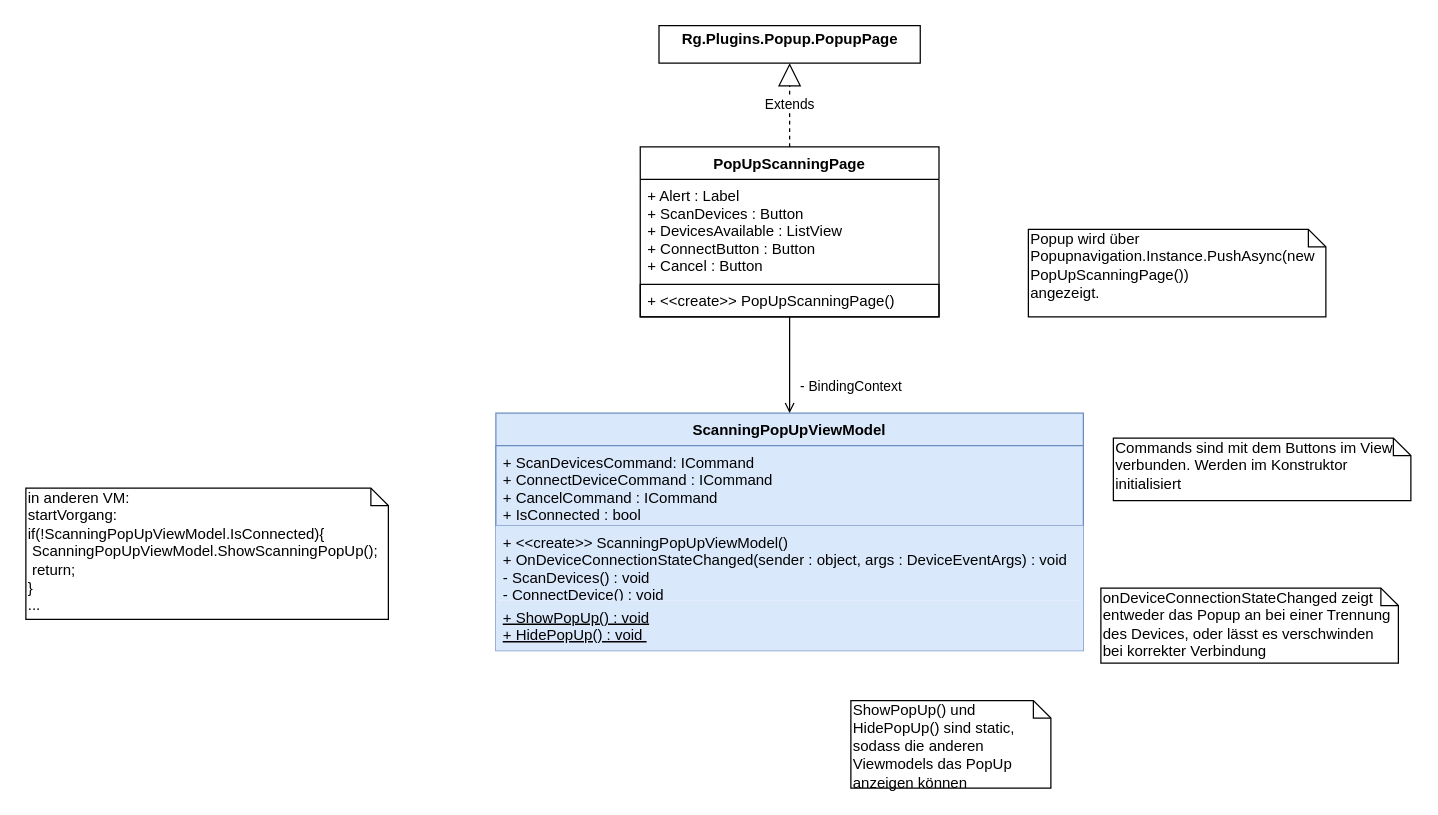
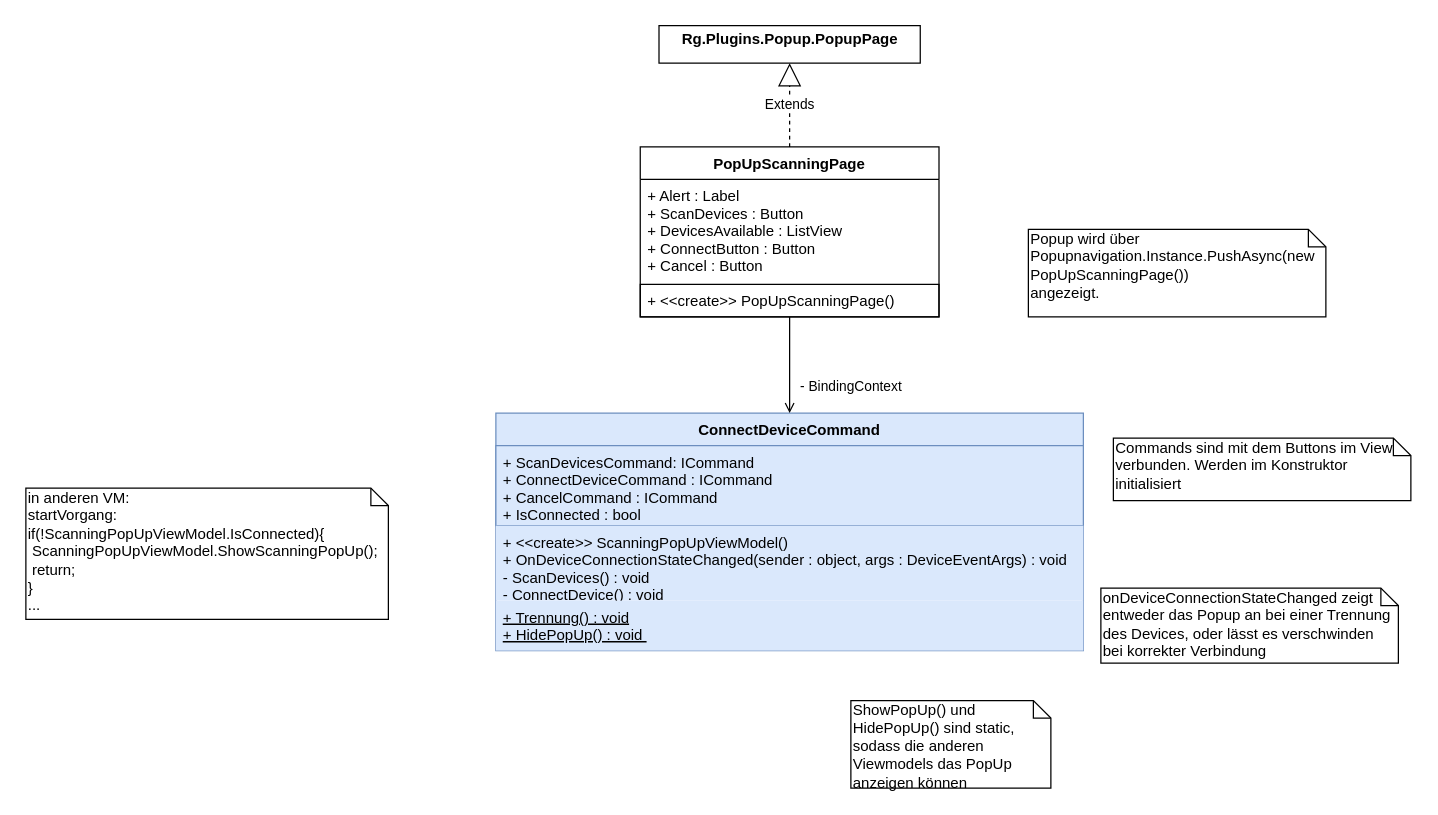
node "ScanningPopUpViewModel": label "ScanningPopUpViewModel" -> "ConnectDeviceCommand"
node "+ ShowPopUp() : void + HidePopUp() : void": label "+ ShowPopUp() : void + HidePopUp() : void" -> "+ Trennung() : void + HidePopUp() : void"
